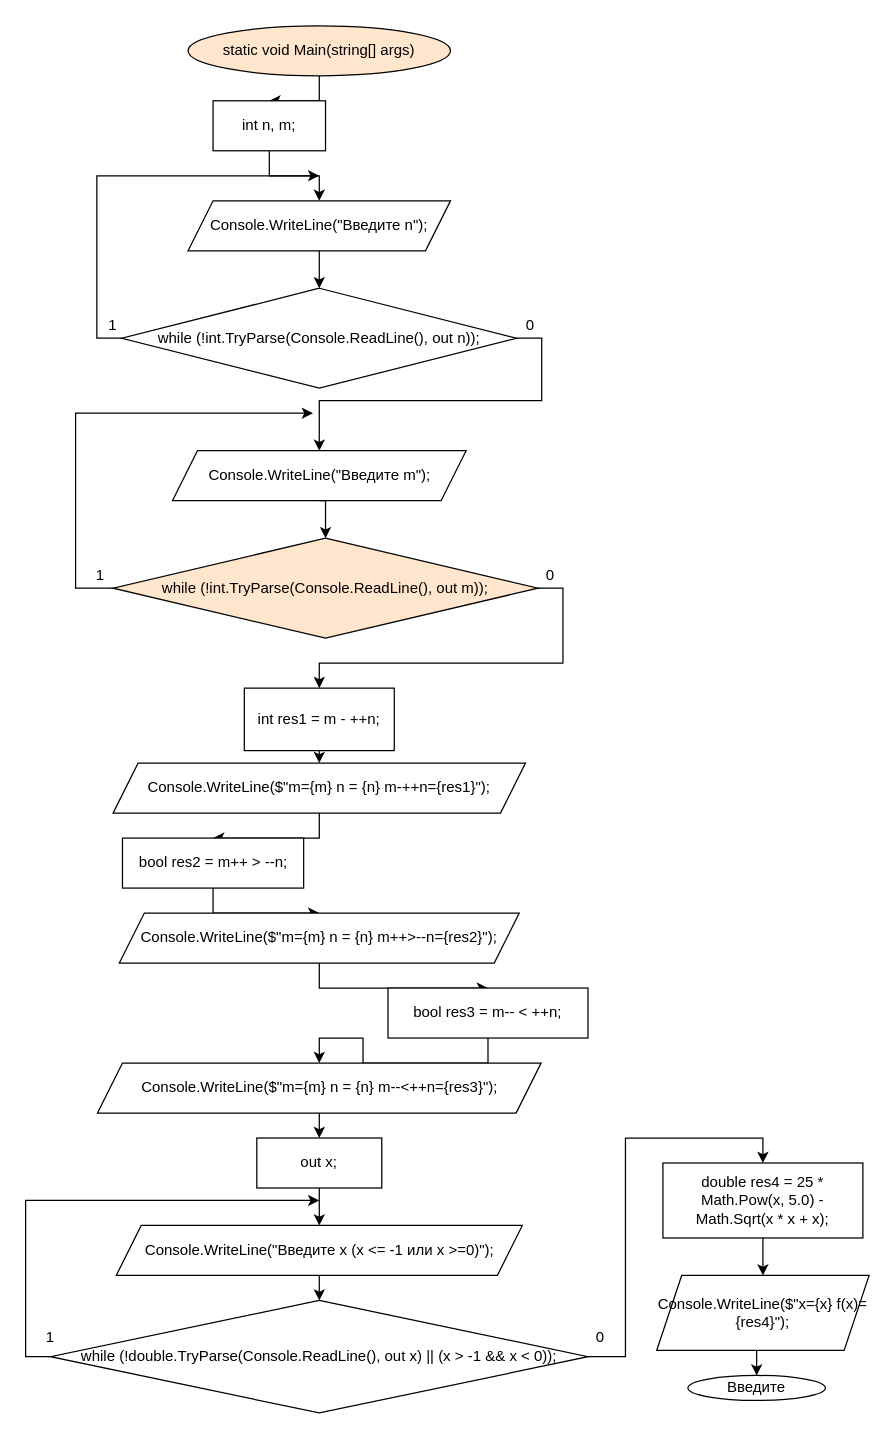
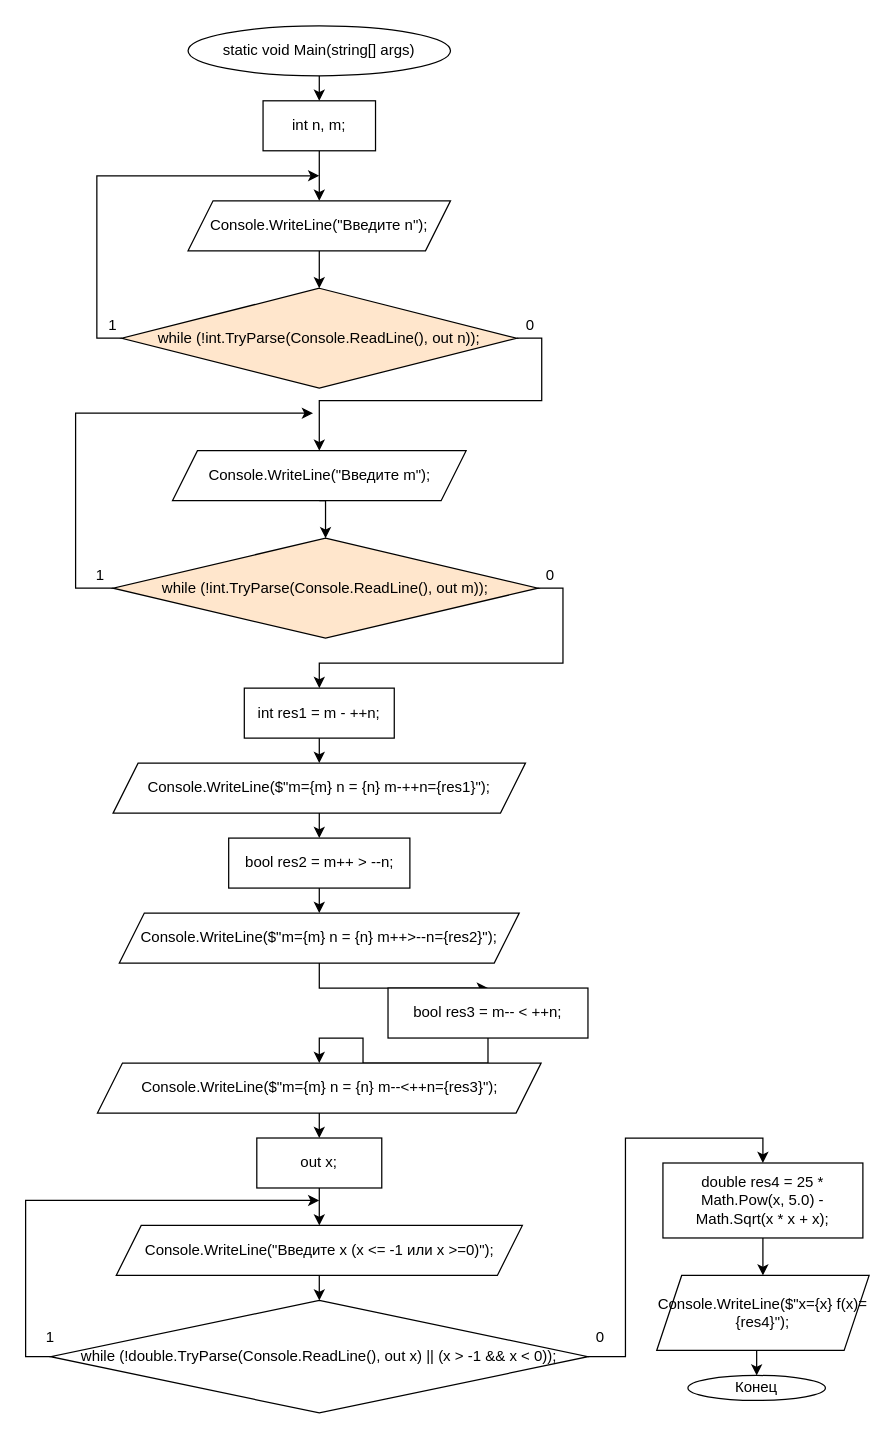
node "static void Main(string[] args)": fillcolor #ffe6cc -> #ffffff
node "int n, m;": moved (269, 126) -> (319, 126)
node "while (!int.TryParse(Console.ReadLine(), out n));": fillcolor #ffffff -> #ffe6cc
node "int res1 = m - ++n;": size 150x63 -> 150x50
node "bool res2 = m++ > --n;": moved (213, 863) -> (319, 863)
node "Введите": label "Введите" -> "Конец"
